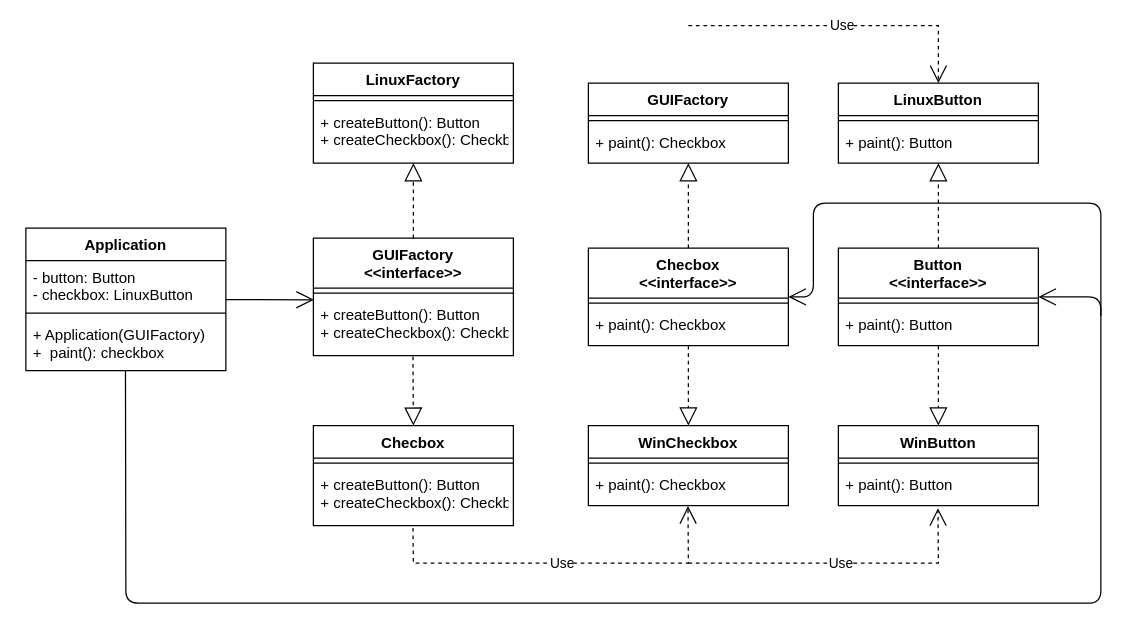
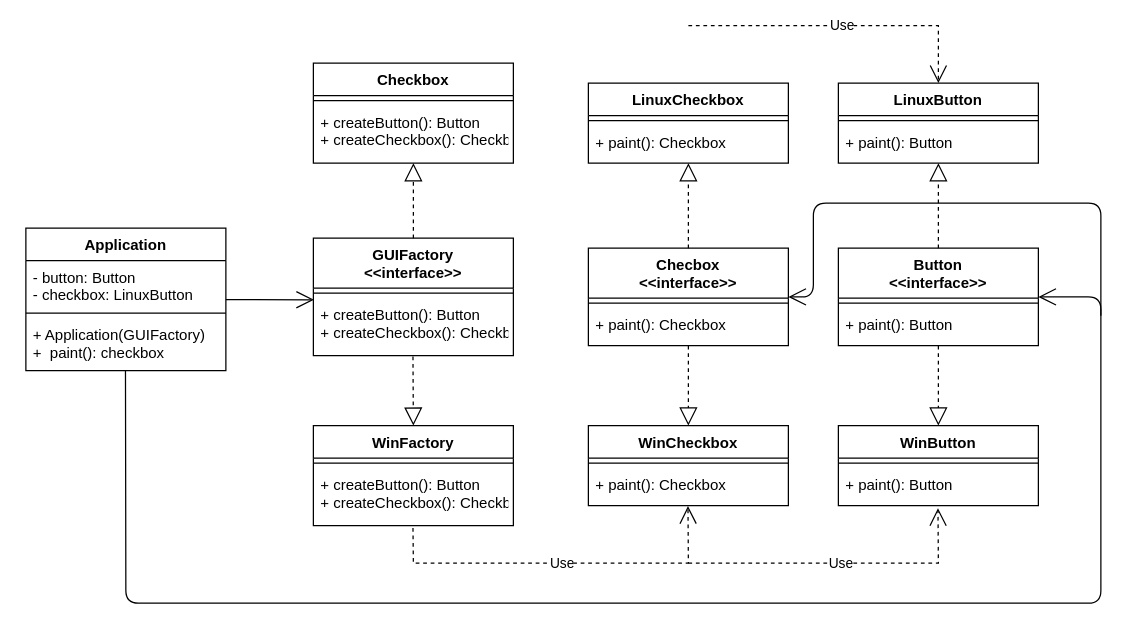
node "LinuxFactory": label "LinuxFactory" -> "Checkbox"
node "GUIFactory": label "GUIFactory" -> "LinuxCheckbox"
node "Checbox": label "Checbox" -> "WinFactory"
